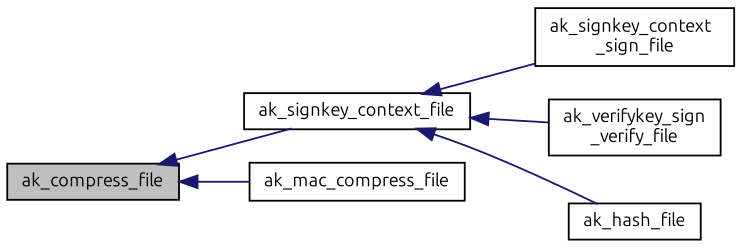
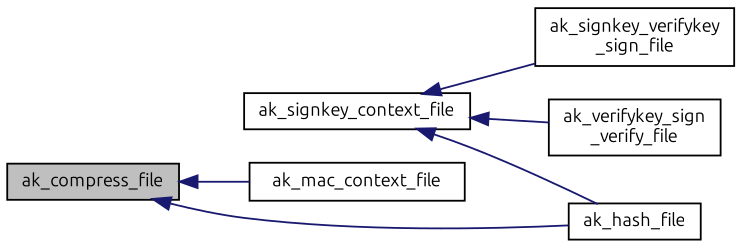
node "ak_signkey_context _sign_file": label "ak_signkey_context _sign_file" -> "ak_signkey_verifykey _sign_file"
edge "ak_signkey_context_file" -> "ak_compress_file": now "ak_hash_file" -> "ak_compress_file"
node "ak_mac_compress_file": label "ak_mac_compress_file" -> "ak_mac_context_file"
